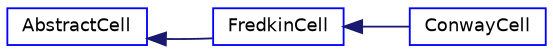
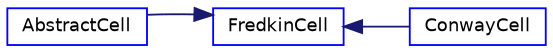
edge "FredkinCell" -> "AbstractCell": reversed
